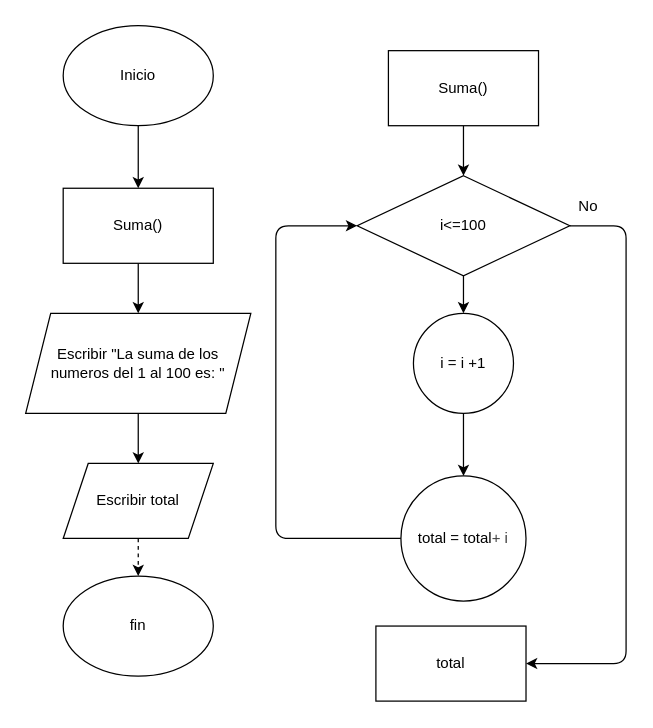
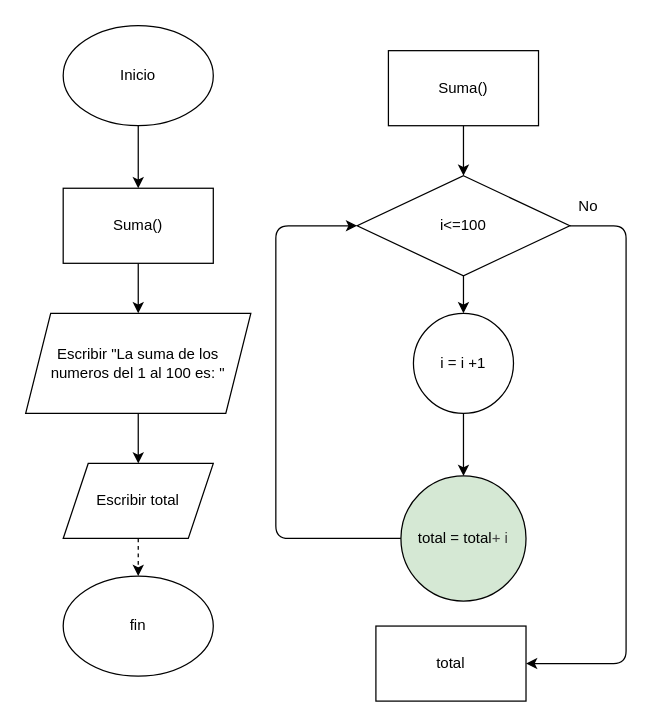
node "total = total+ i": fillcolor #ffffff -> #d5e8d4
